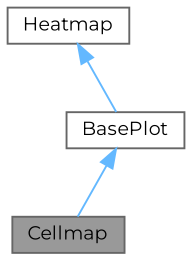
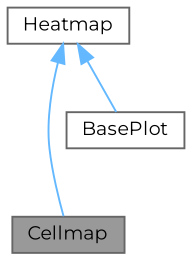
edge "Cellmap" -> "BasePlot": now "Cellmap" -> "Heatmap"
